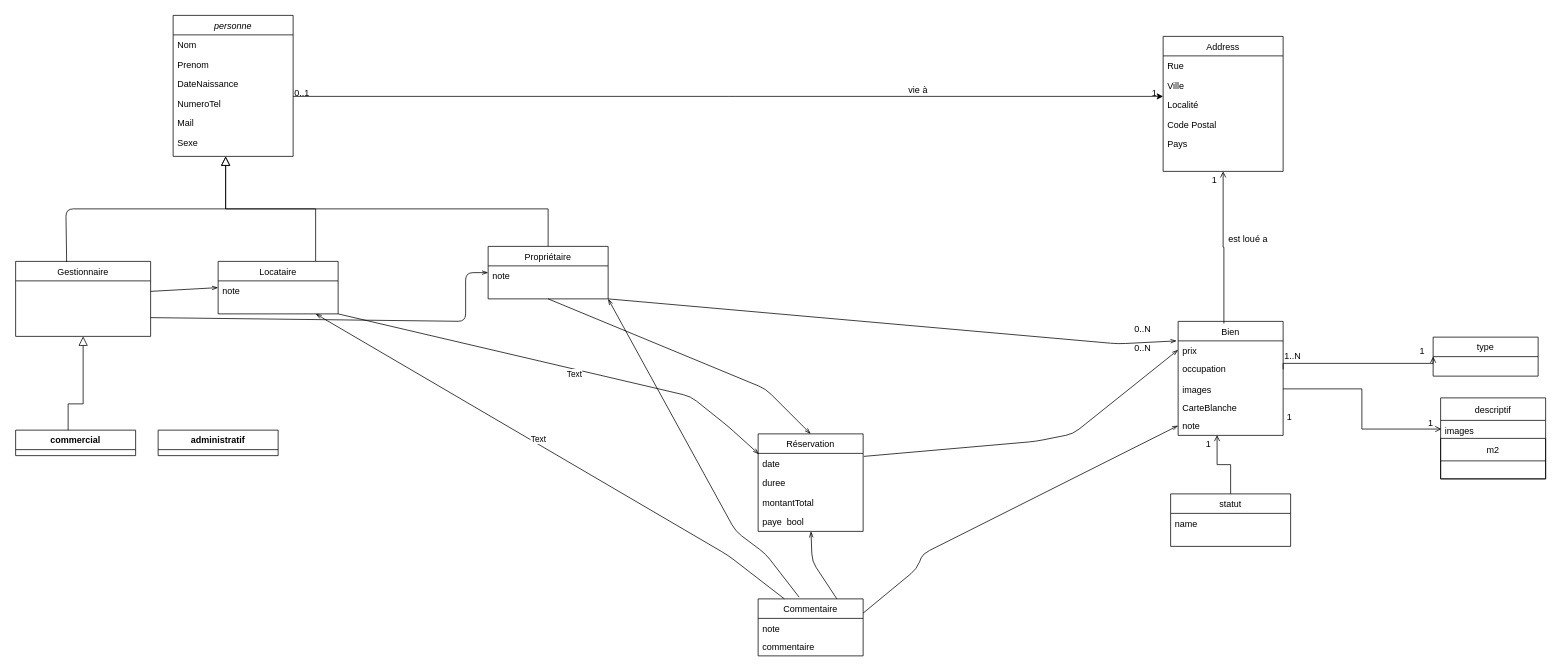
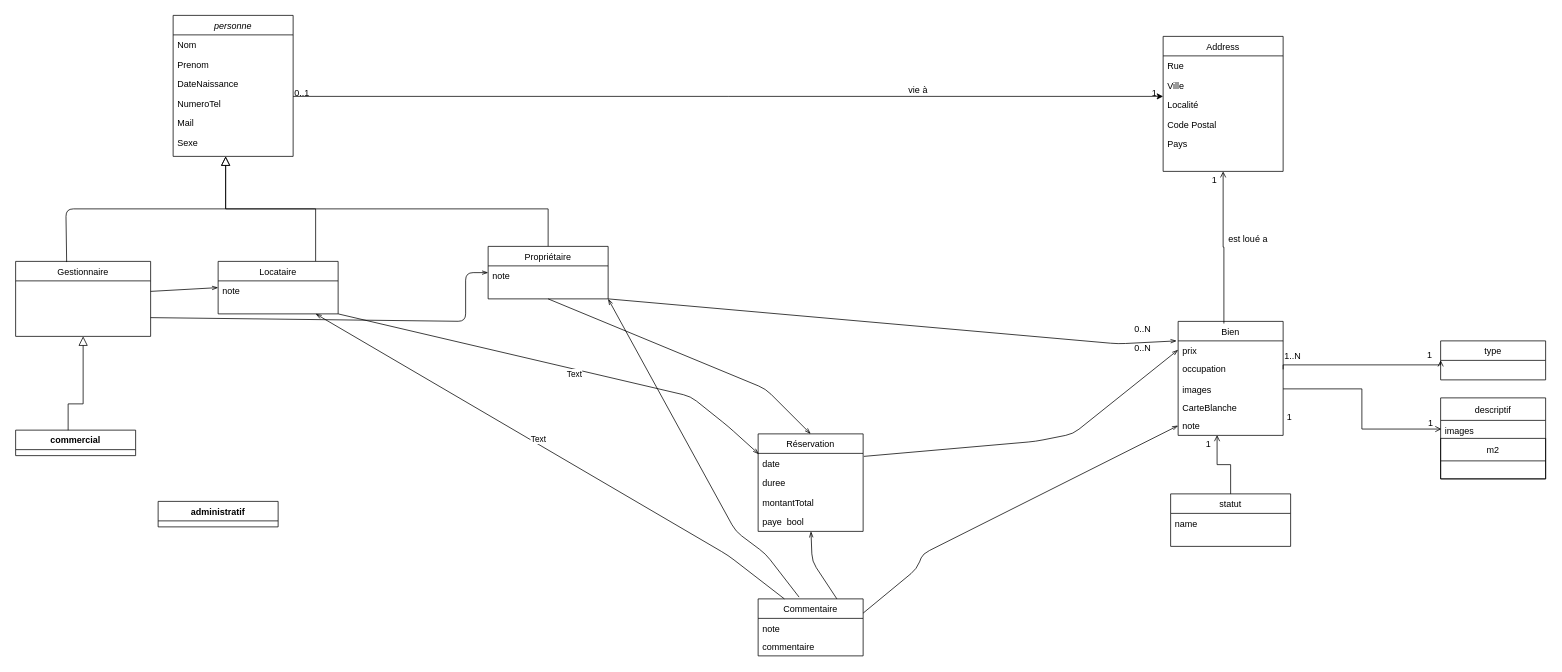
node "type": moved (1485, 357) -> (1493, 360)
node "1..N": fillcolor #dae8fc -> #ffffff
node "administratif": moved (218, 443) -> (218, 514)
